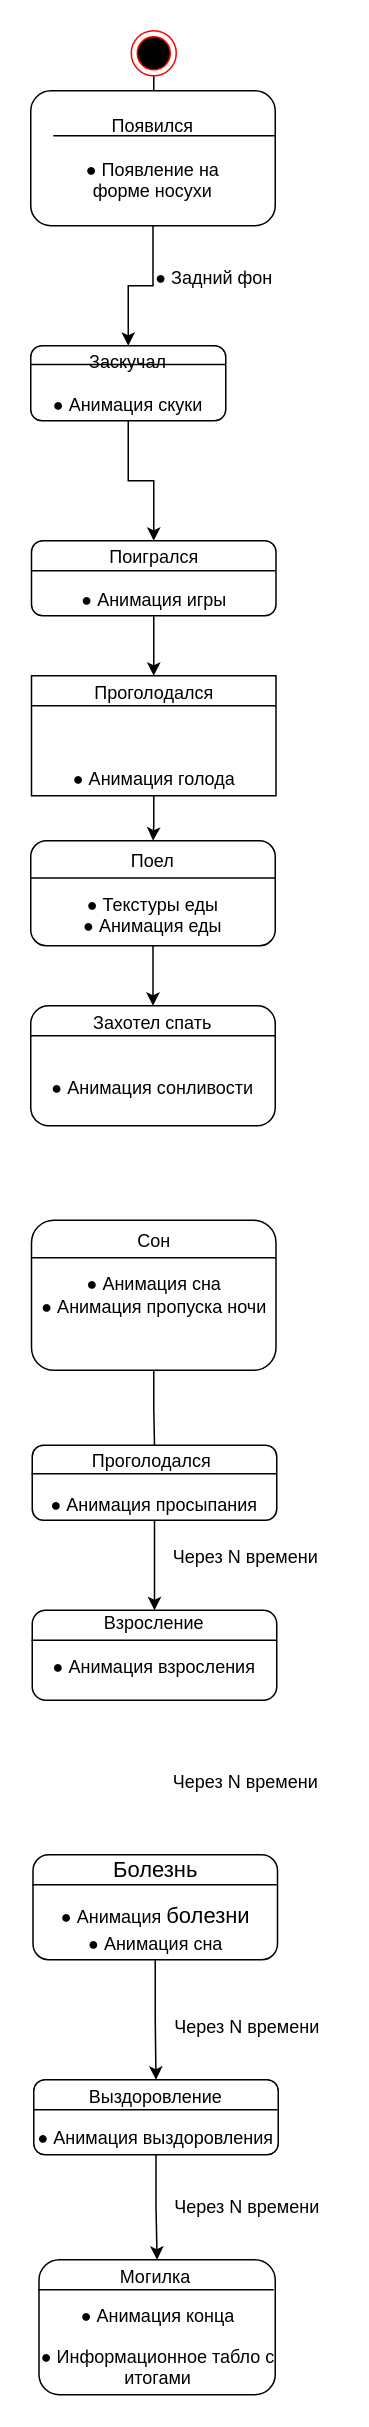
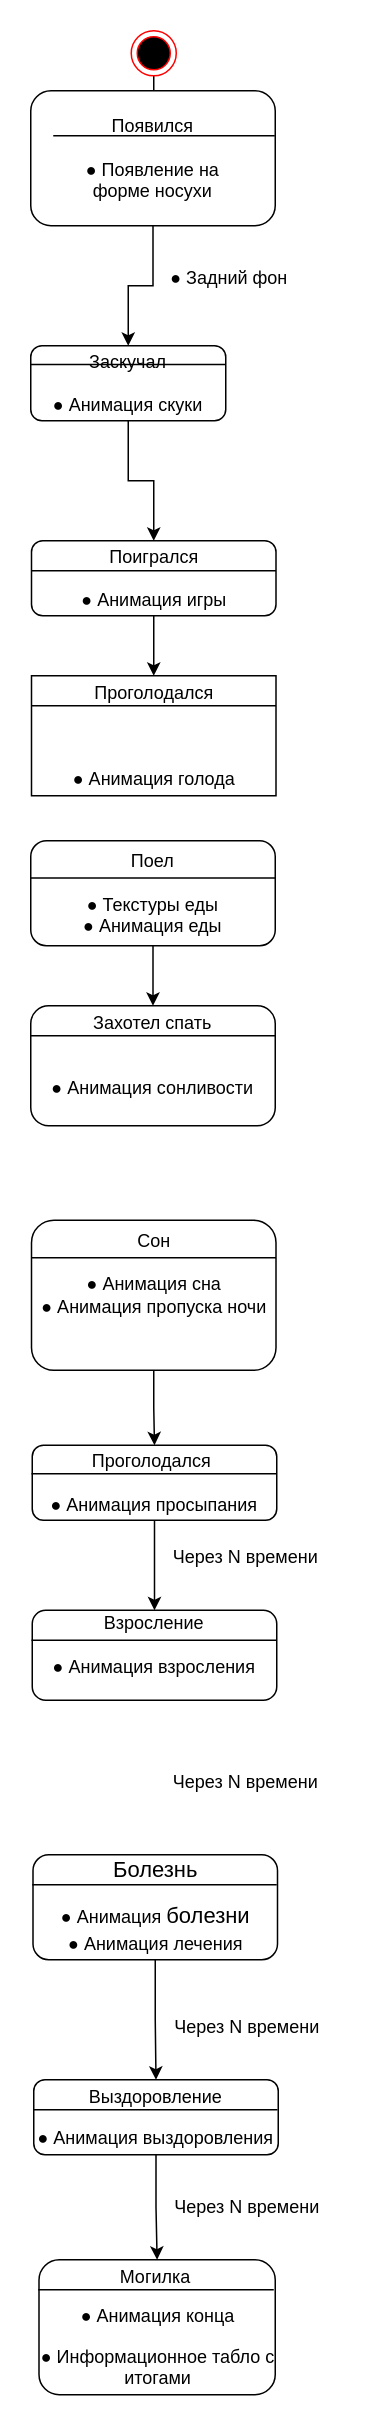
node "● Задний фон": moved (214, 278) -> (229, 278)
edge "Проголодался ● Анимация голода" -> "Поел ● Текстуры еды ● Анимация еды": removed
edge "Сон ● Анимация сна ● Анимация пропуска ночи" -- "Проголодался ● Анимация просыпания": arrowhead none -> classic
node "Болезнь ● Анимация болезни ● Анимация сна": label "Болезнь ● Анимация болезни ● Анимация сна" -> "Болезнь ● Анимация болезни ● Анимация лечения"
